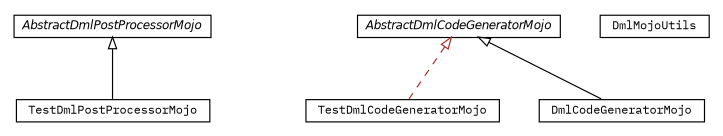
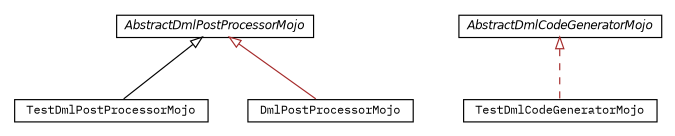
node "DmlMojoUtils": removed
node "DmlPostProcessorMojo": added
node "DmlCodeGeneratorMojo": removed
